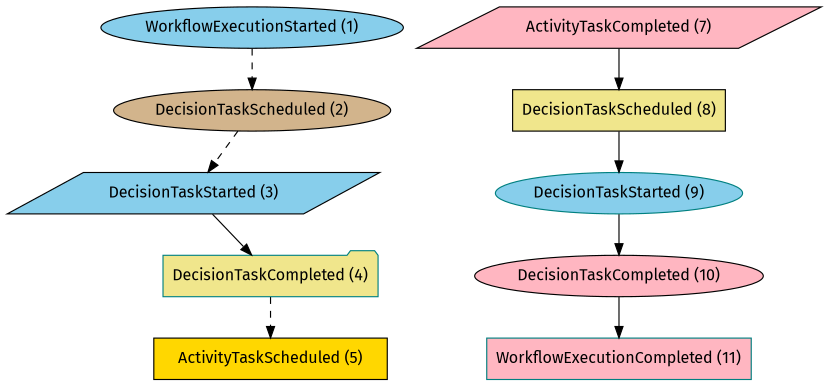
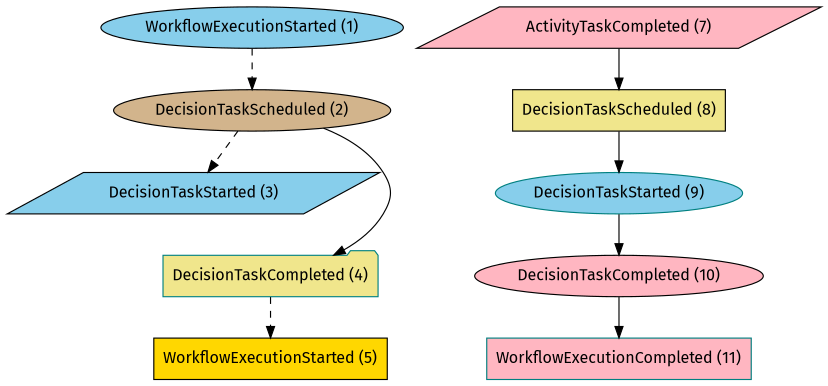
edge "DecisionTaskStarted (3)" -> "DecisionTaskCompleted (4)": now "DecisionTaskScheduled (2)" -> "DecisionTaskCompleted (4)"
node "ActivityTaskScheduled (5)": label "ActivityTaskScheduled (5)" -> "WorkflowExecutionStarted (5)"
